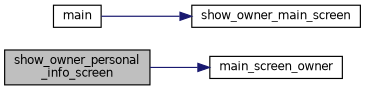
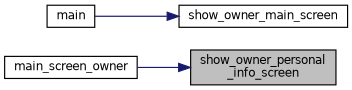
edge "show_owner_personal _info_screen" -> "main_screen_owner": reversed
